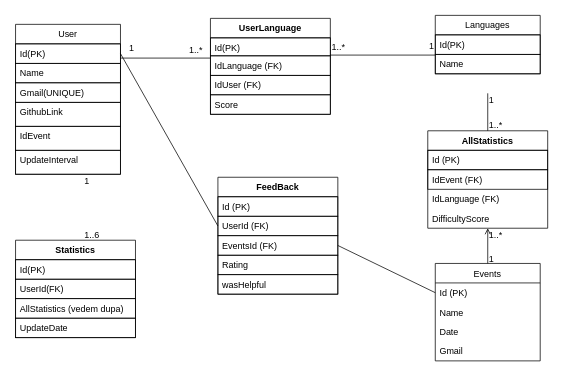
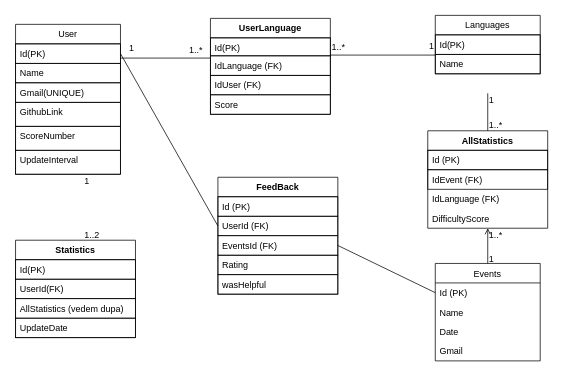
node "IdEvent": label "IdEvent" -> "ScoreNumber"
node "1..6": label "1..6" -> "1..2"
